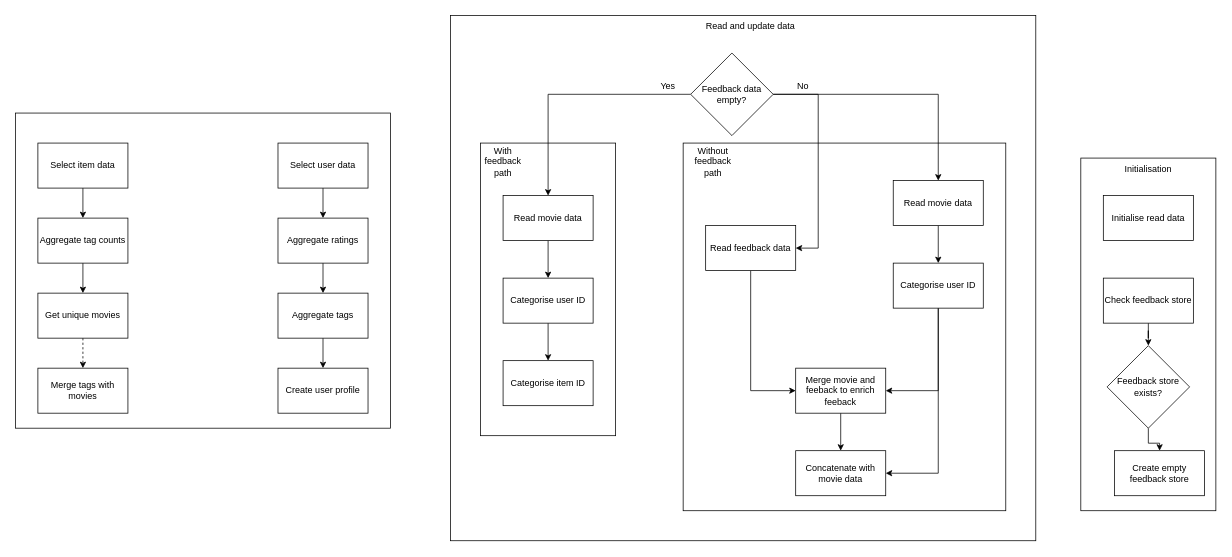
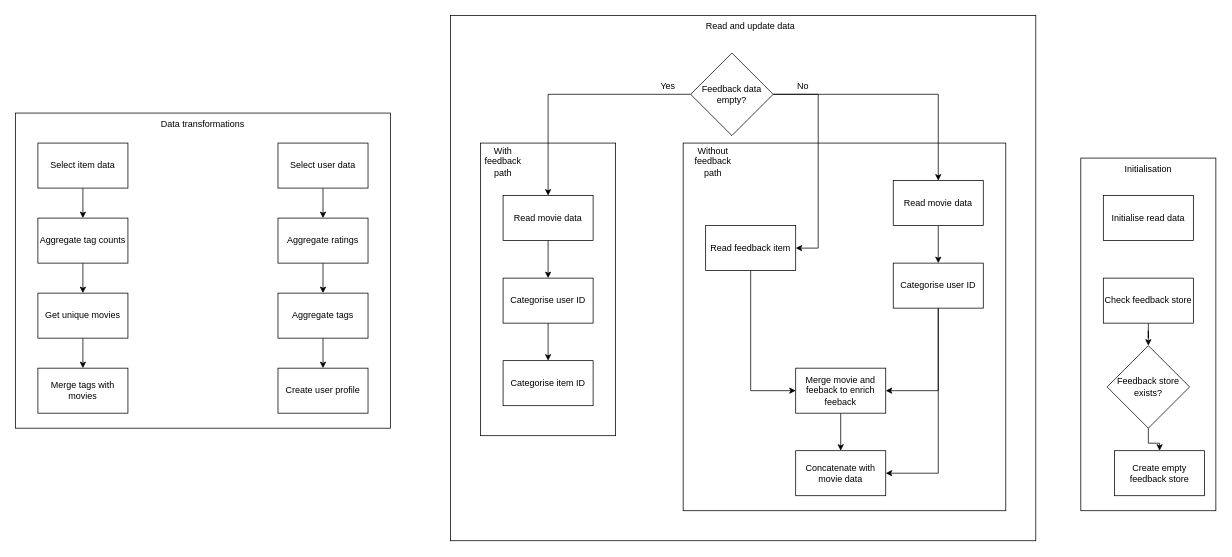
node "Data transformations": added
node "Read feedback data": label "Read feedback data" -> "Read feedback item"
edge "Get unique movies" -> "Merge tags with movies": style dashed -> solid
